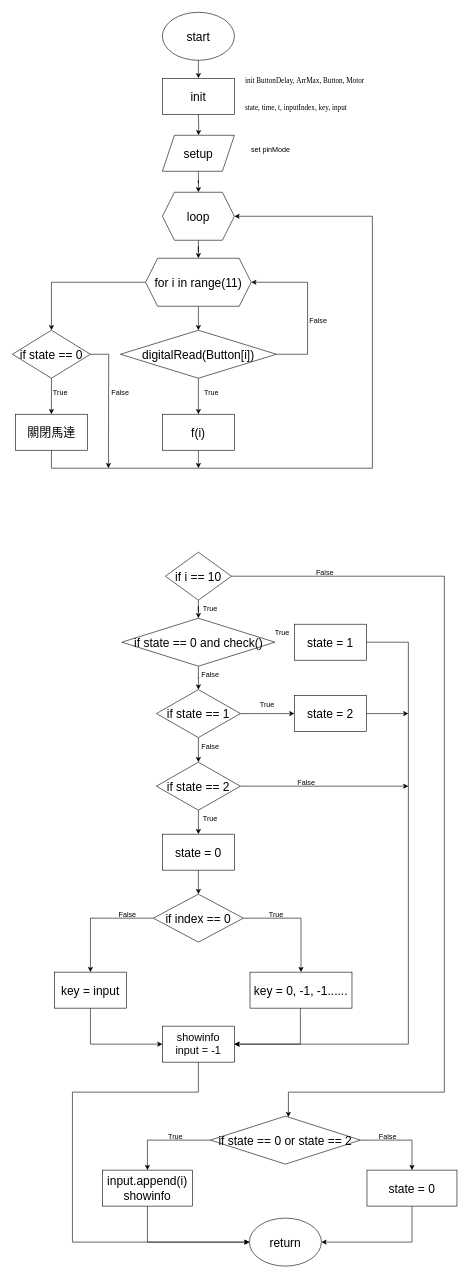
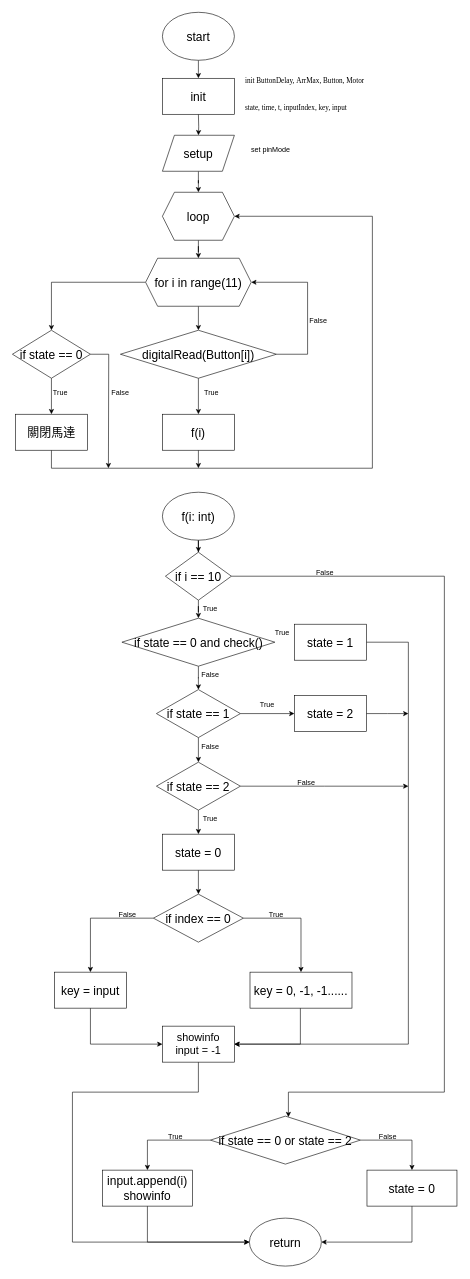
node "f(i: int)": added
edge "f(i: int)" -> "if i == 10": added
